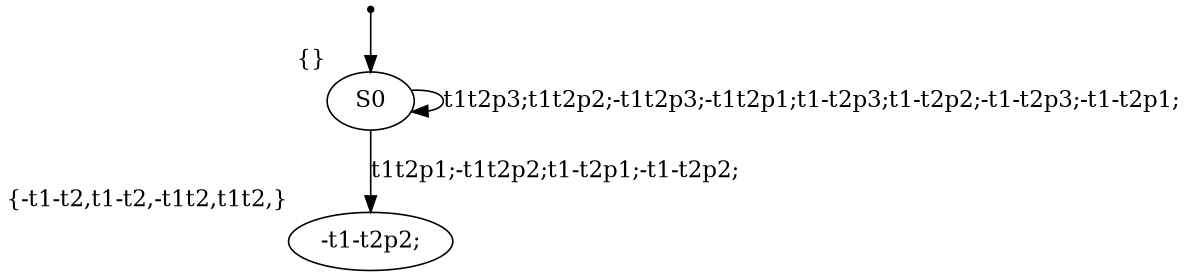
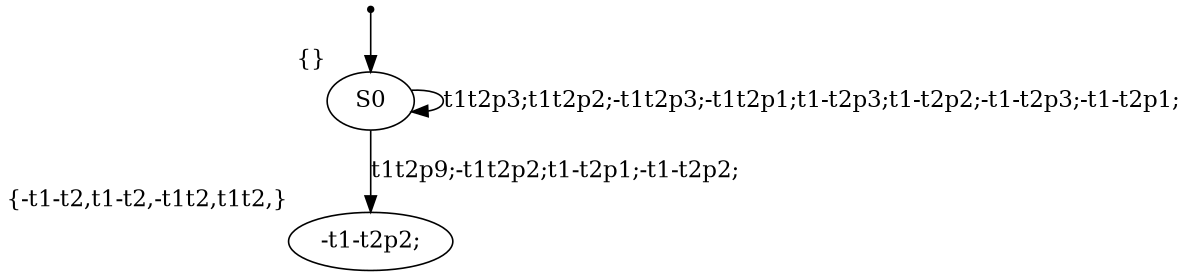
edge "S0 {}" -> "-t1-t2p2; {-t1-t2,t1-t2,-t1t2,t1t2,}": label "t1t2p1;-t1t2p2;t1-t2p1;-t1-t2p2;" -> "t1t2p9;-t1t2p2;t1-t2p1;-t1-t2p2;"
